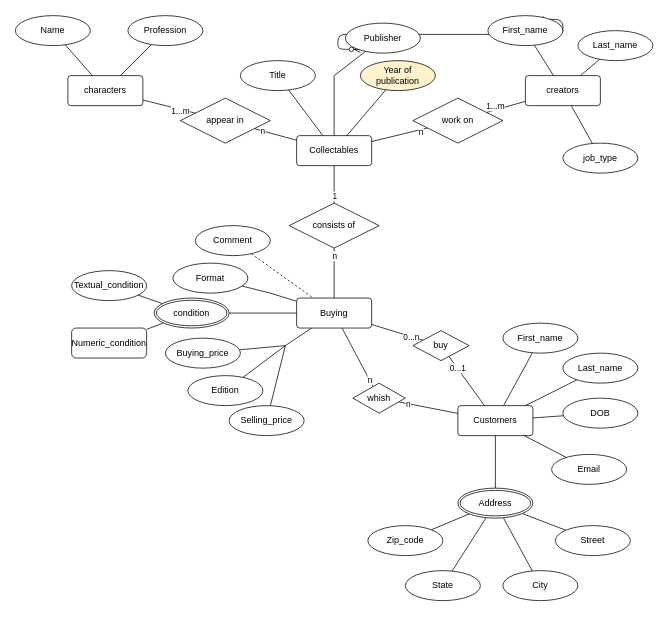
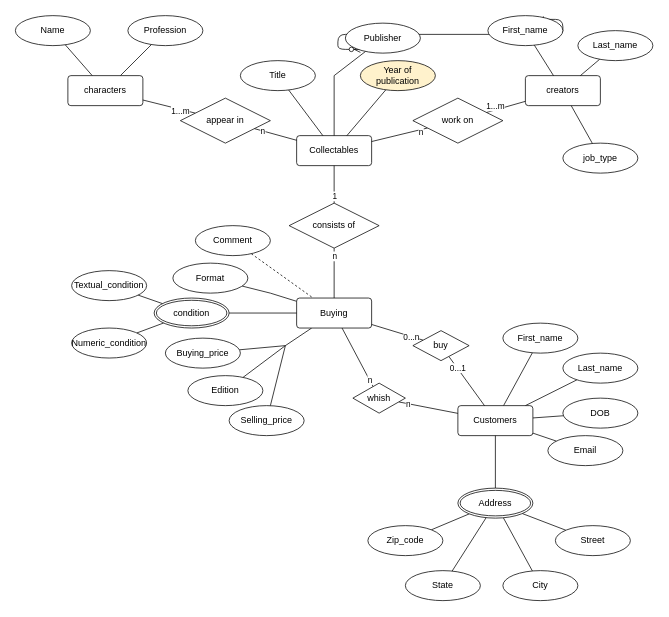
node "Numeric_condition": shape rounded rectangle -> ellipse
node "Email": moved (589, 469) -> (585, 450)
